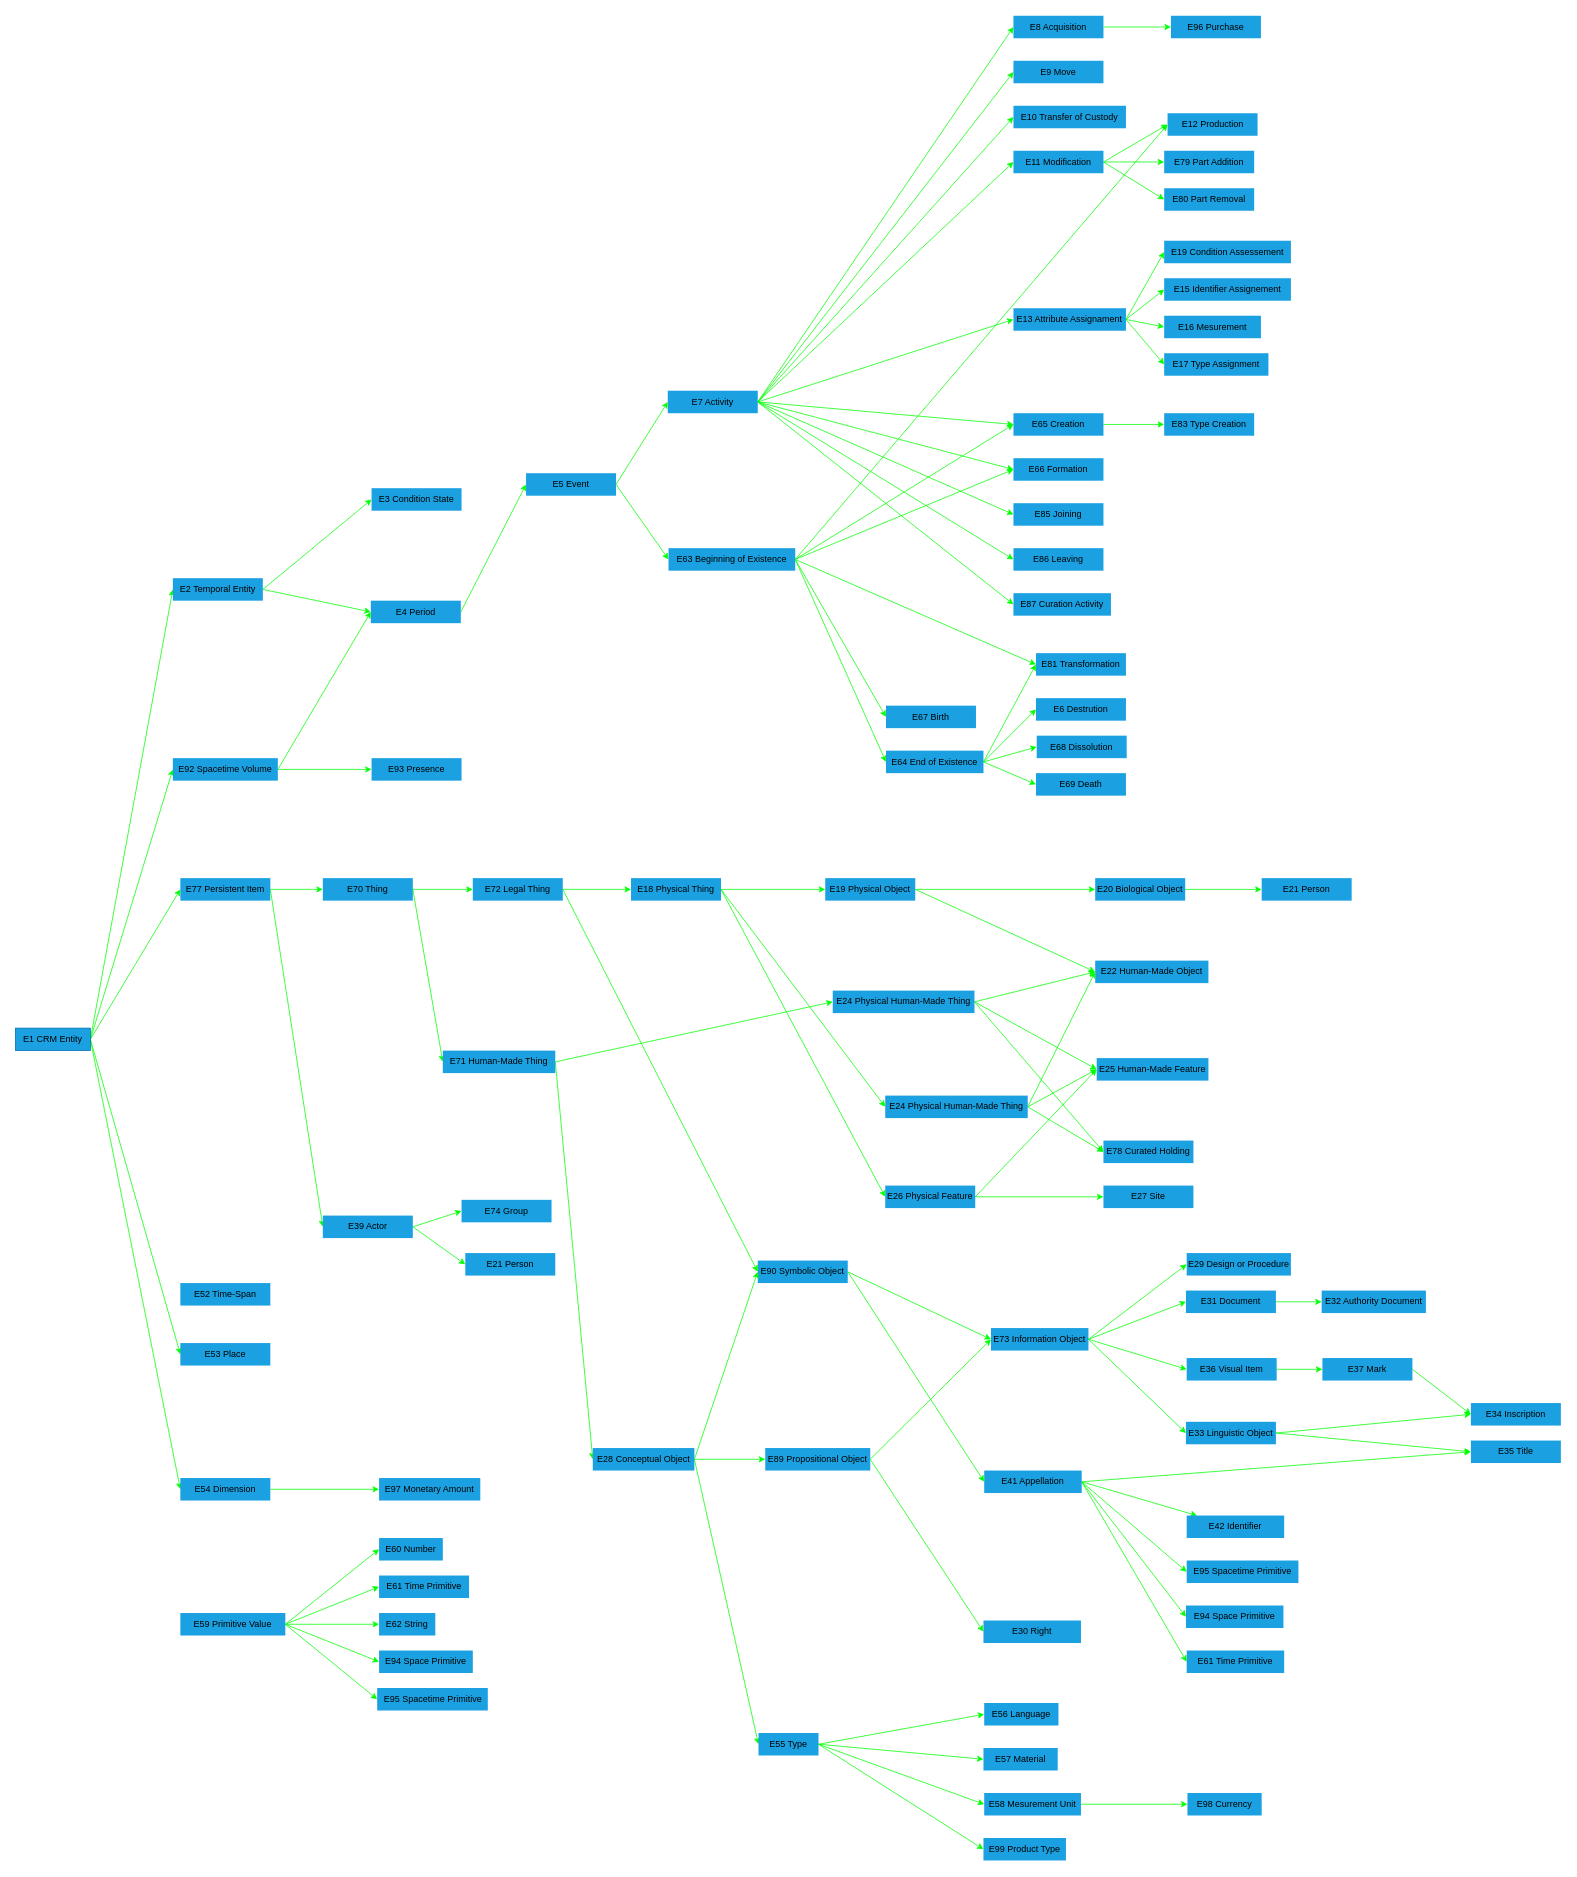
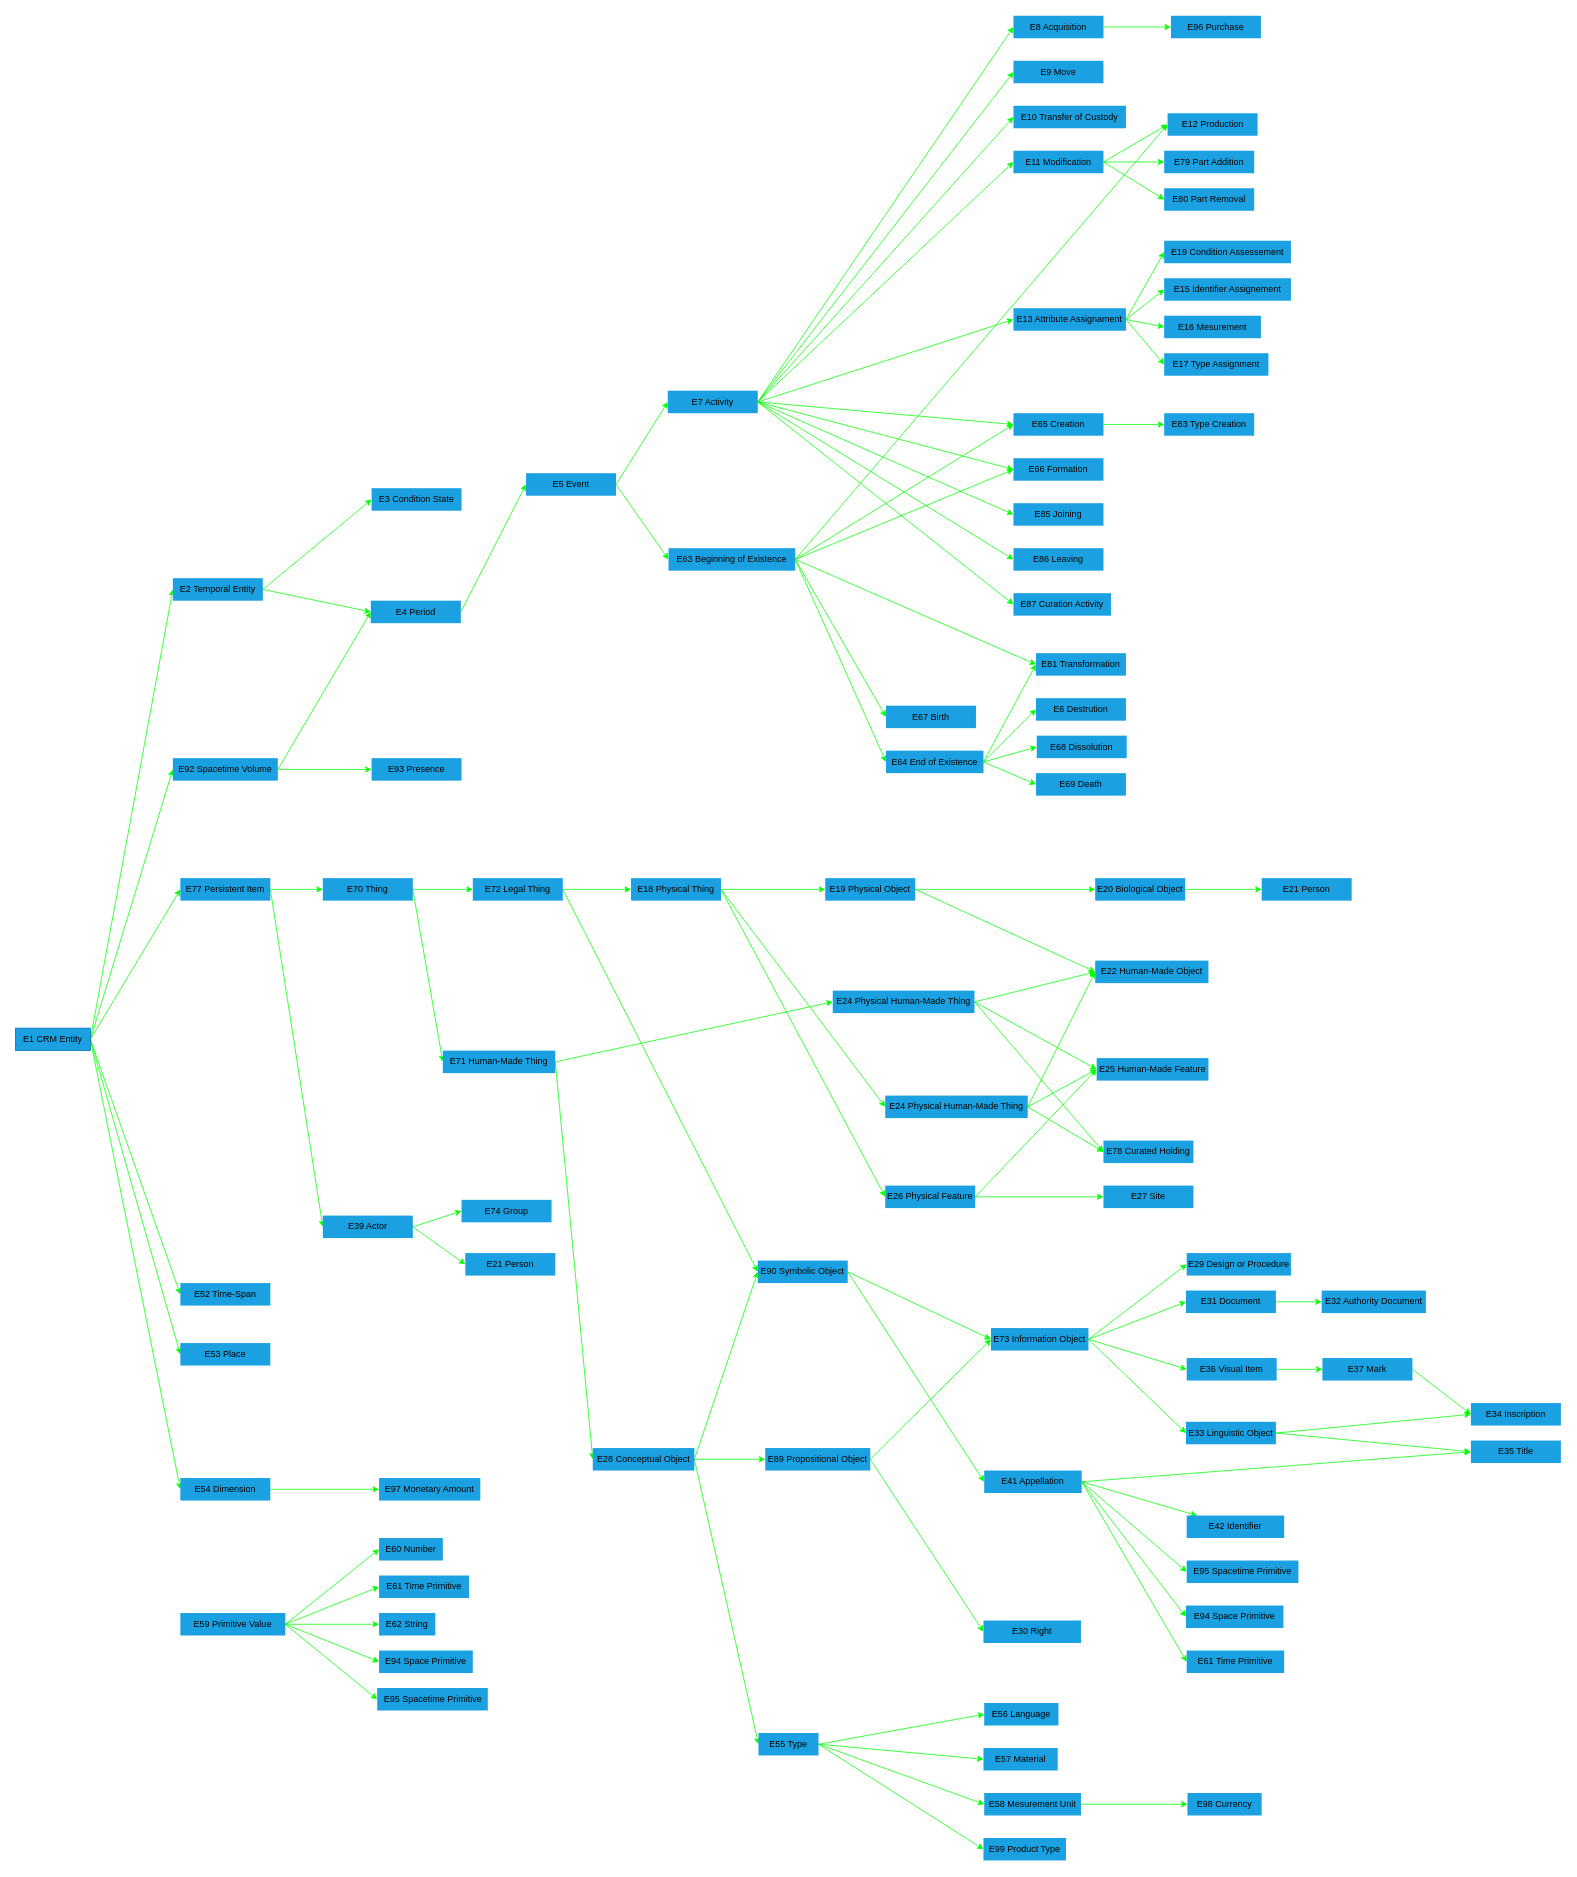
edge "E1 CRM Entity" -> "E52 Time-Span": added
